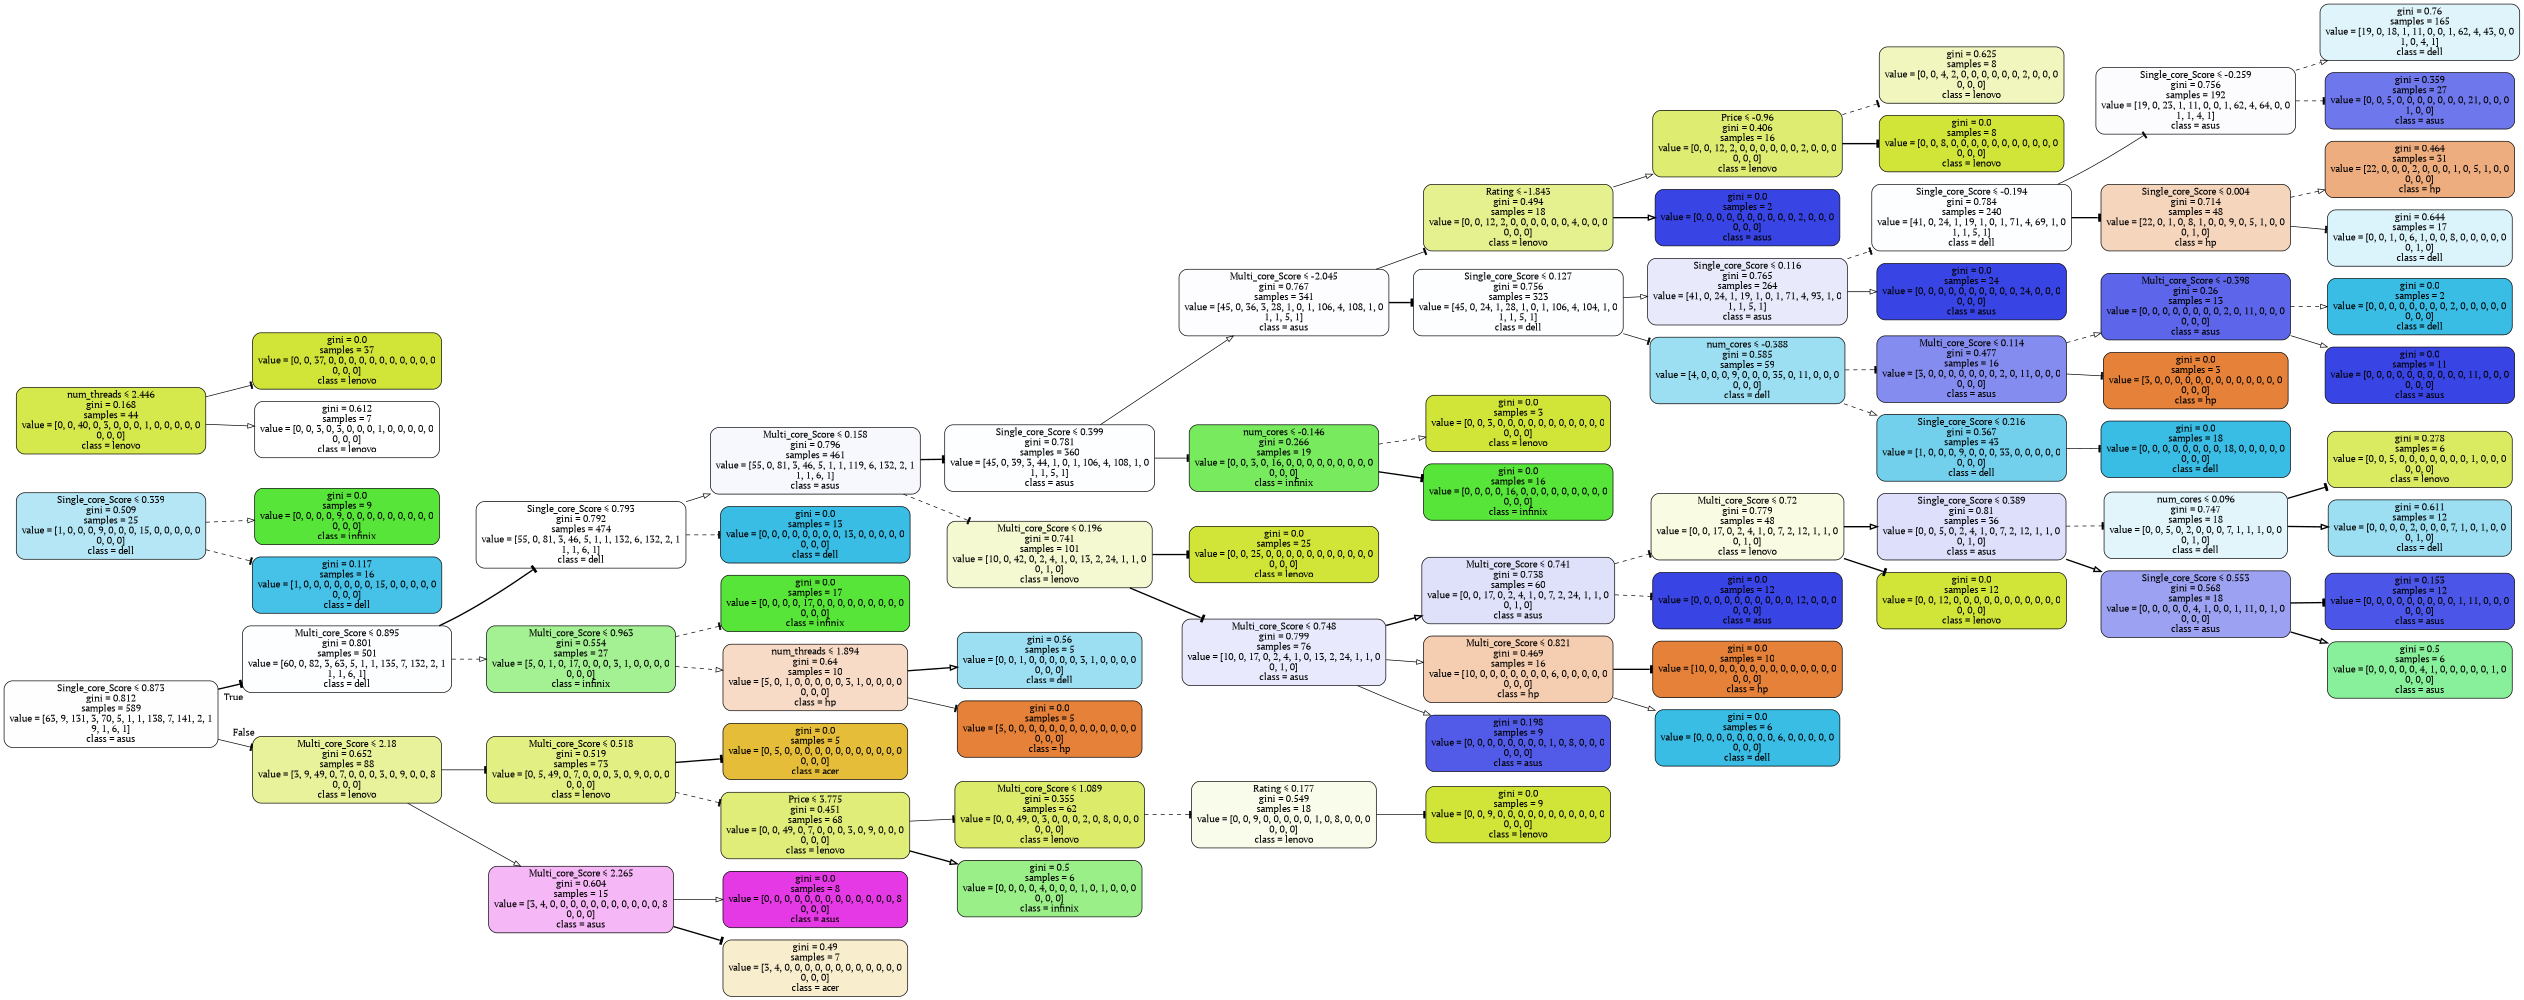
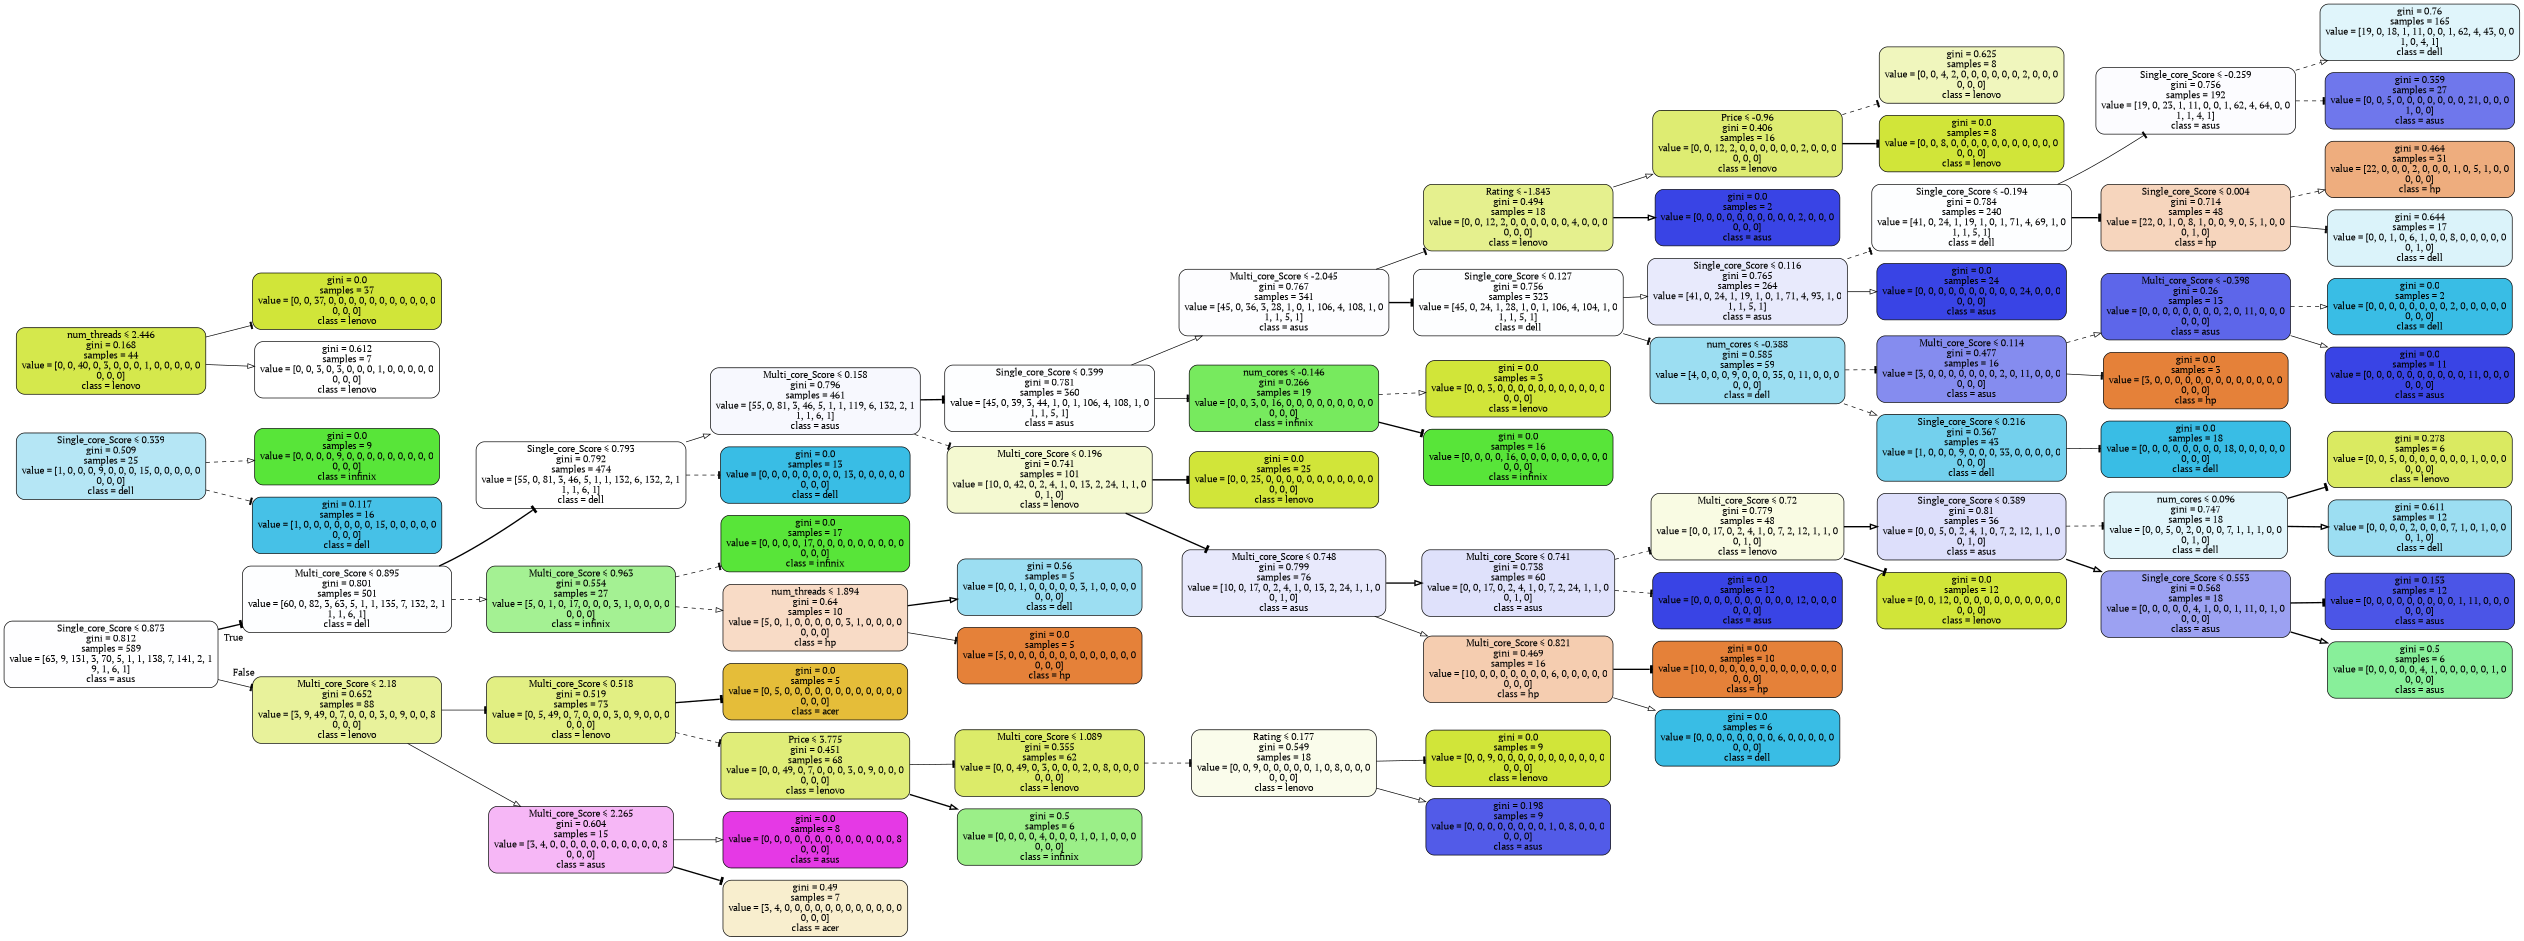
edge "Multi_core_Score ≤ 0.748" -> "gini = 0.198": now "Rating ≤ 0.177" -> "gini = 0.198"
